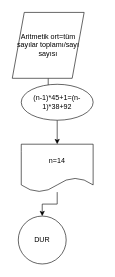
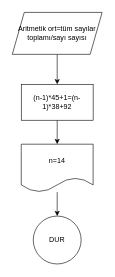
node "Aritmetik ort=tüm sayılar toplamı/sayı sayısı": size 72x66 -> 90x42
node "(n-1)*45+1=(n-1)*38+92": shape ellipse -> rectangle
node "DUR": moved (42, 240) -> (57, 240)
